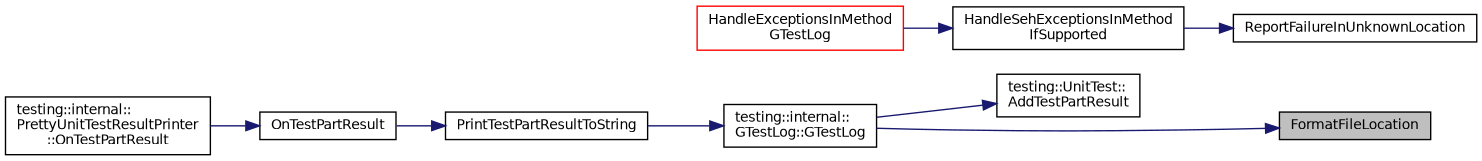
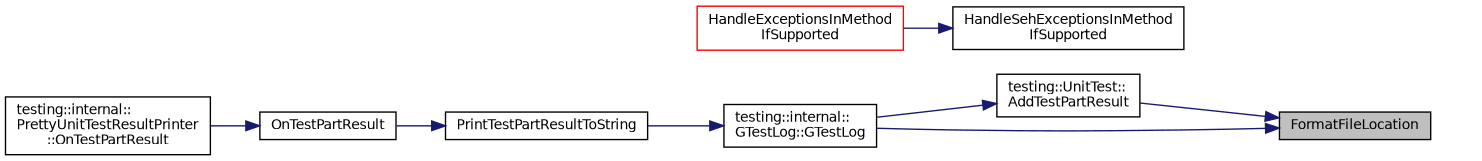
node "HandleExceptionsInMethod GTestLog": label "HandleExceptionsInMethod GTestLog" -> "HandleExceptionsInMethod IfSupported"
node "ReportFailureInUnknownLocation": removed
edge "testing::UnitTest:: AddTestPartResult" -> "FormatFileLocation": added
